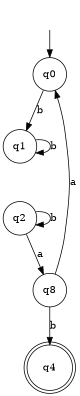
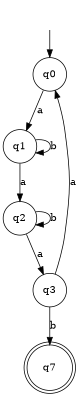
edge "q0" -> "q1": label "b" -> "a"
edge "q1" -> "q2": added, label "a"
node "q8": label "q8" -> "q3"
node "q4": label "q4" -> "q7"
